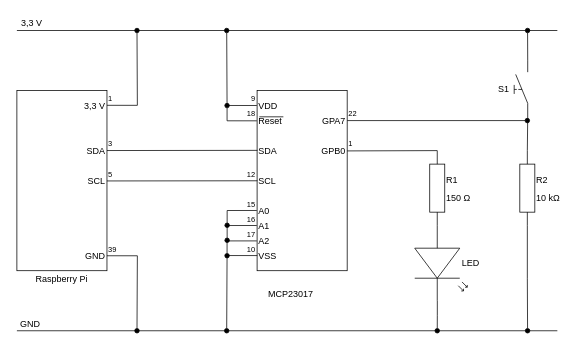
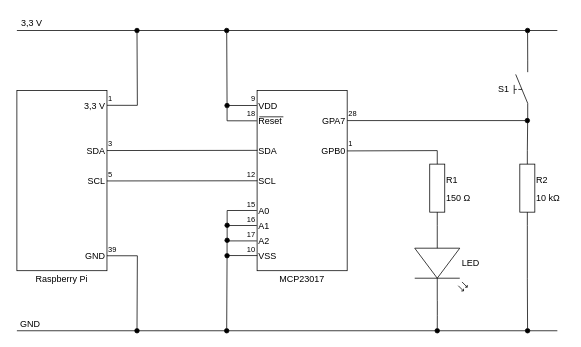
node "22": label "22" -> "28"
node "MCP23017": moved (291, 293) -> (302, 278)
